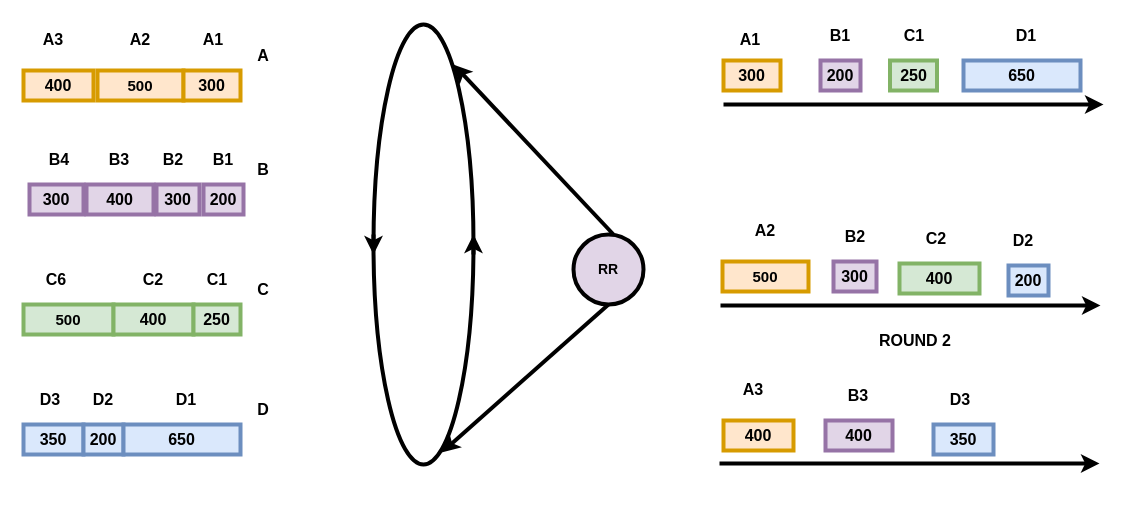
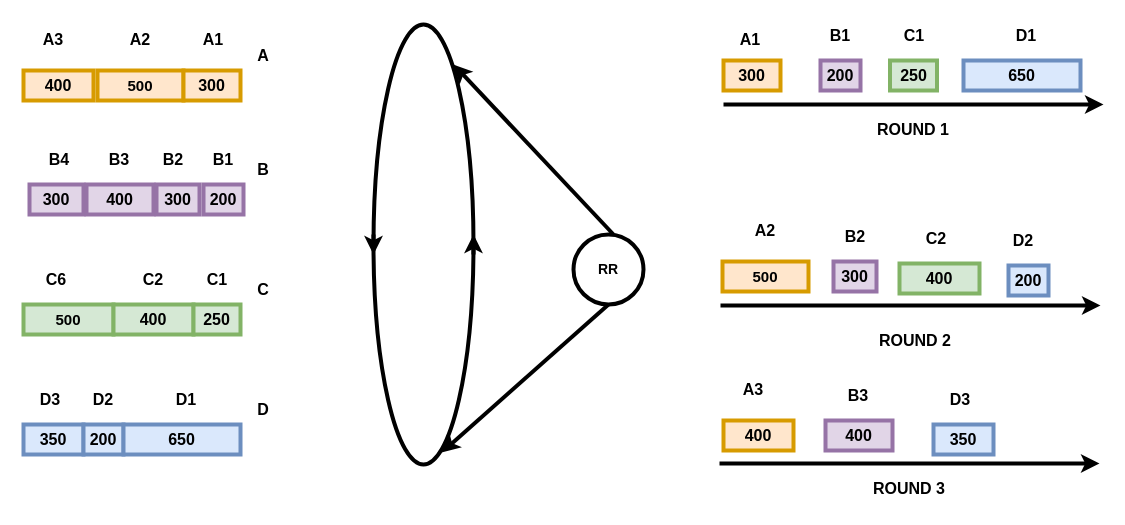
node "ROUND 1": added
node "RR": fillcolor #e1d5e7 -> #ffffff
node "ROUND 3": added
